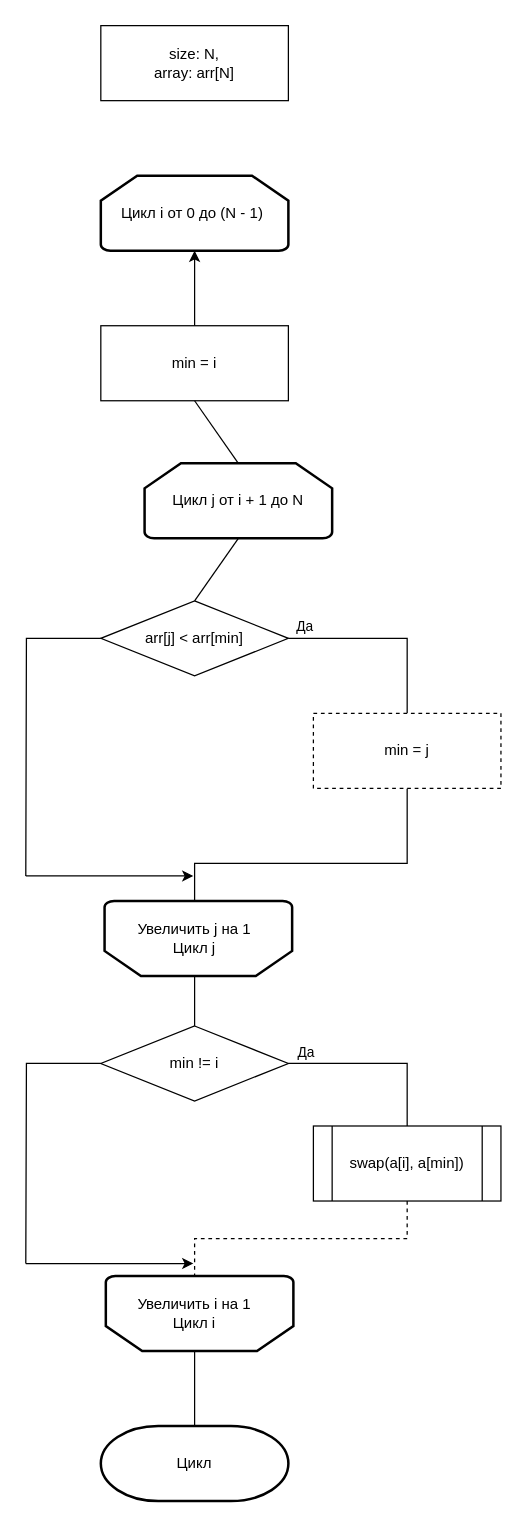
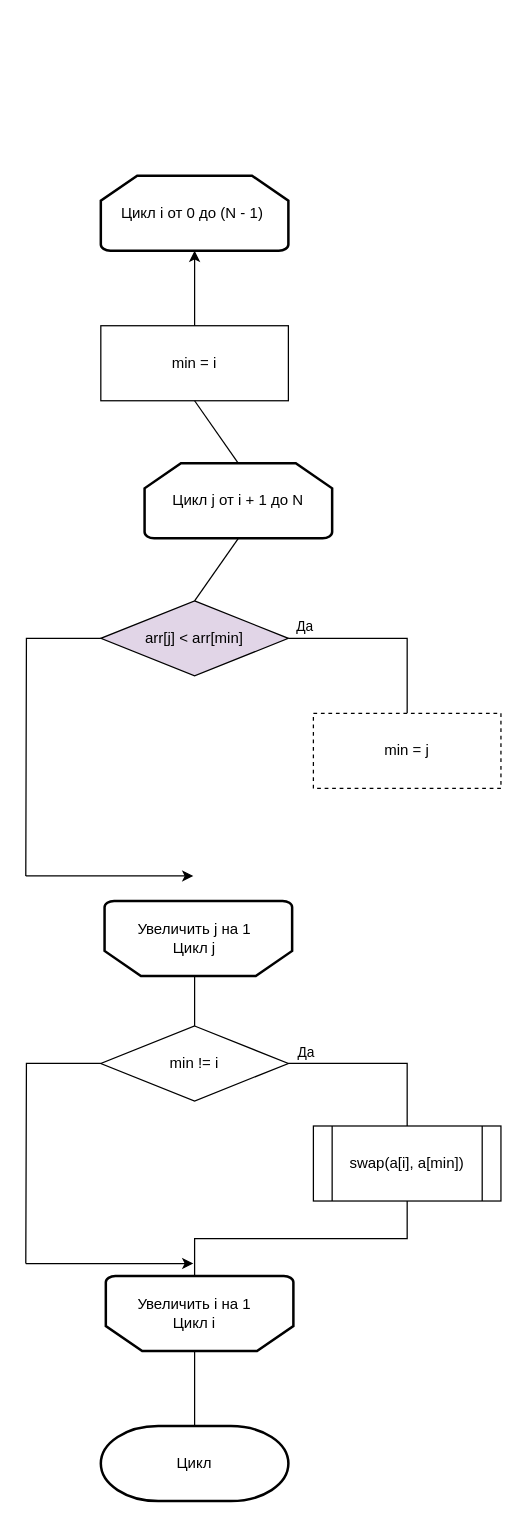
node "size: N, array: arr[N]": removed
node "arr[j] < arr[min]": fillcolor #ffffff -> #e1d5e7
edge "min = j" -- "Увеличить j на 1 Цикл j": removed
edge "swap(a[i], a[min])" -- "Увеличить i на 1 Цикл i": style dashed -> solid
